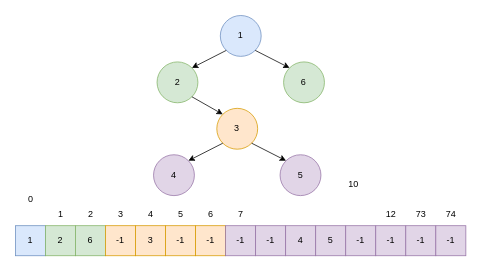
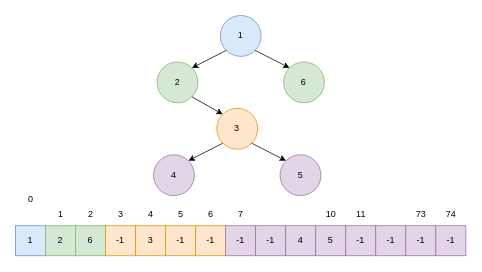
node "10": moved (353, 184) -> (330, 214)
node "11": added
node "12": removed
